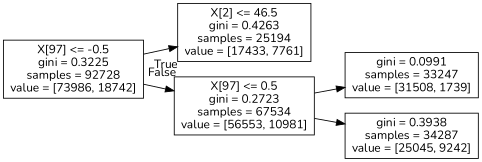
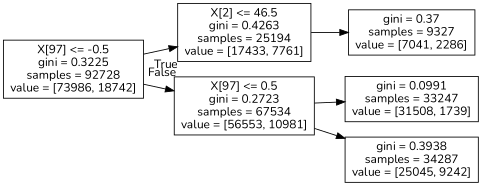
node "gini = 0.37 samples = 9327 value = [7041, 2286]": added
